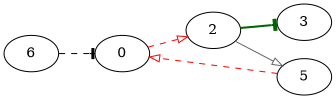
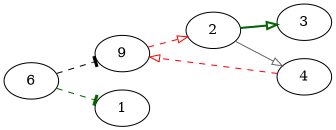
edge "2" -> "3": arrowhead tee -> onormal
node "0": label "0" -> "9"
node "5": label "5" -> "4"
node "1": added
